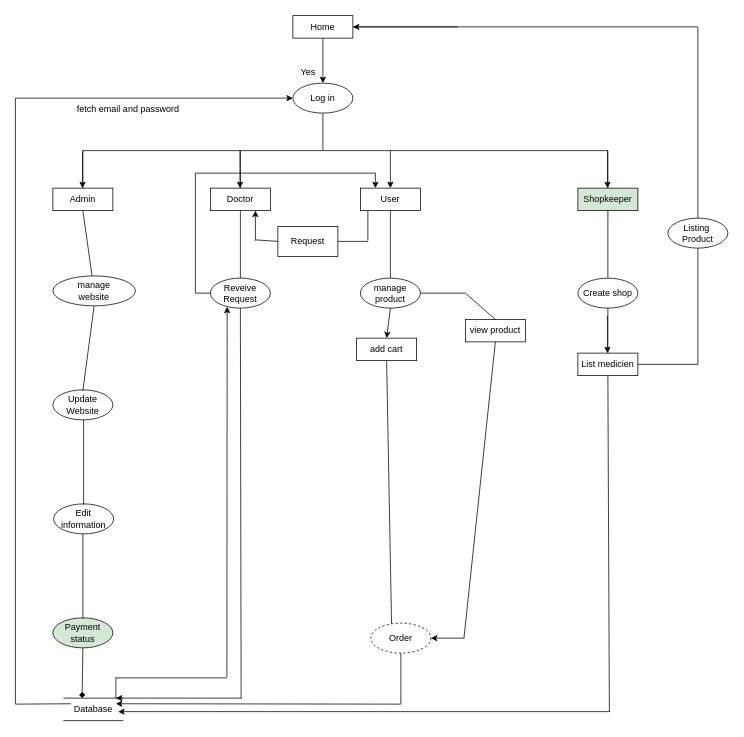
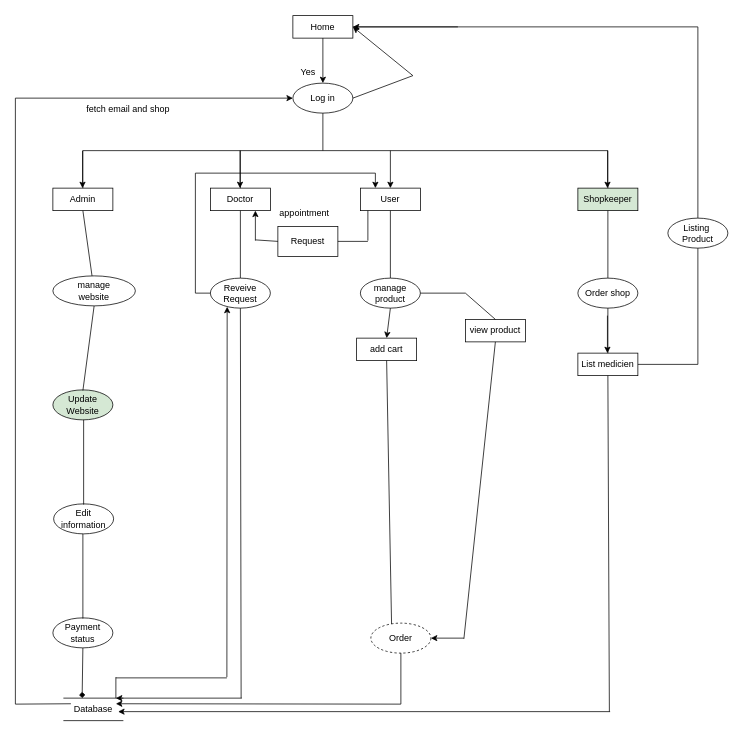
edge "Log in" -> "Home": added
node "fetch email and password": label "fetch email and password" -> "fetch email and shop"
node "appointment": added
node "Create shop": label "Create shop" -> "Order shop"
node "Update Website": fillcolor #ffffff -> #d5e8d4
node "Payment status": fillcolor #d5e8d4 -> #ffffff
